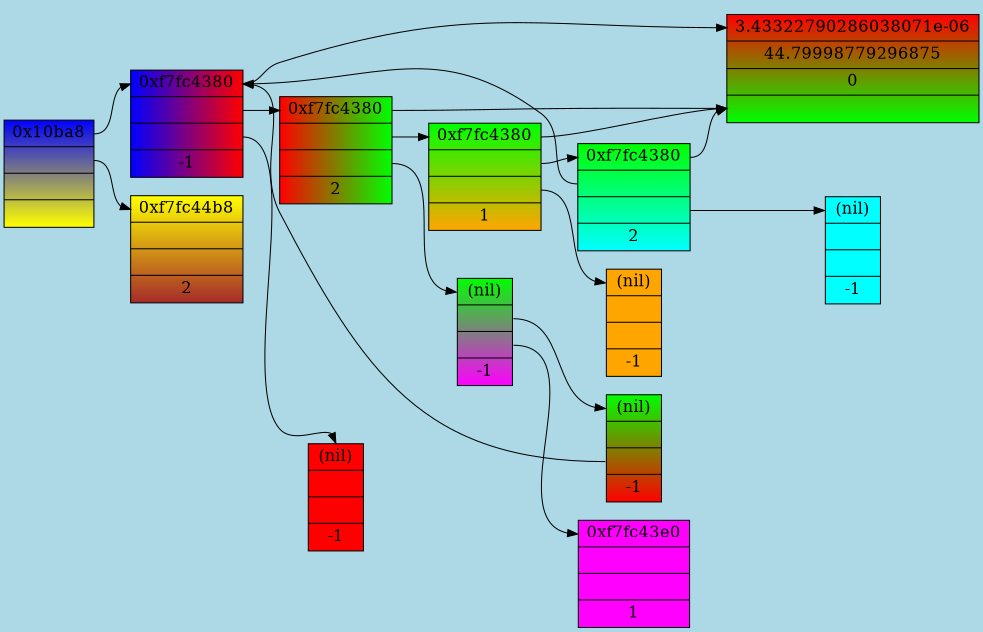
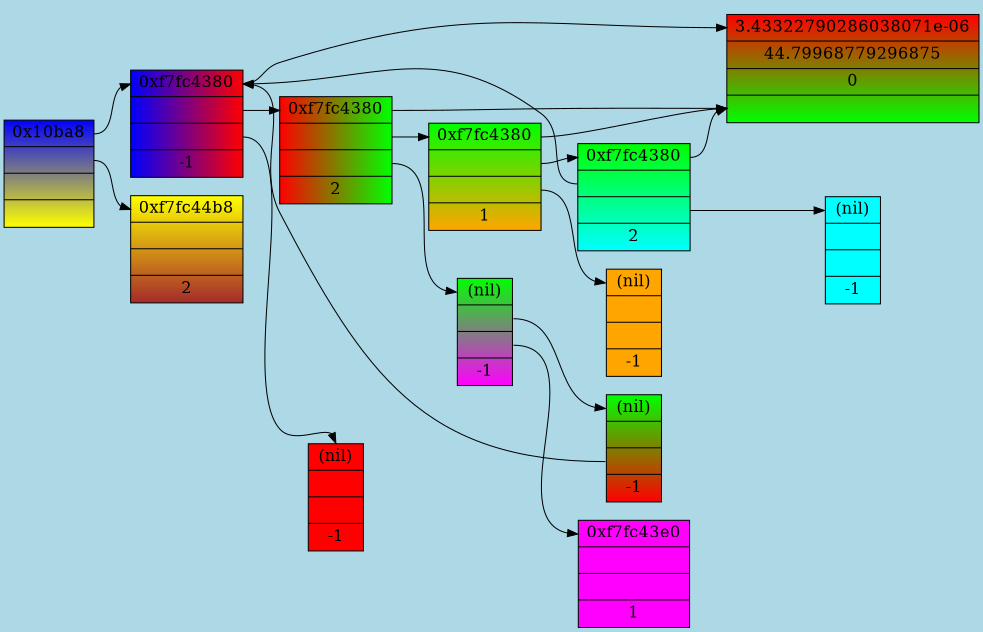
node "3.43322790286038071e-06": text "44.79998779296875" -> "44.79968779296875"
